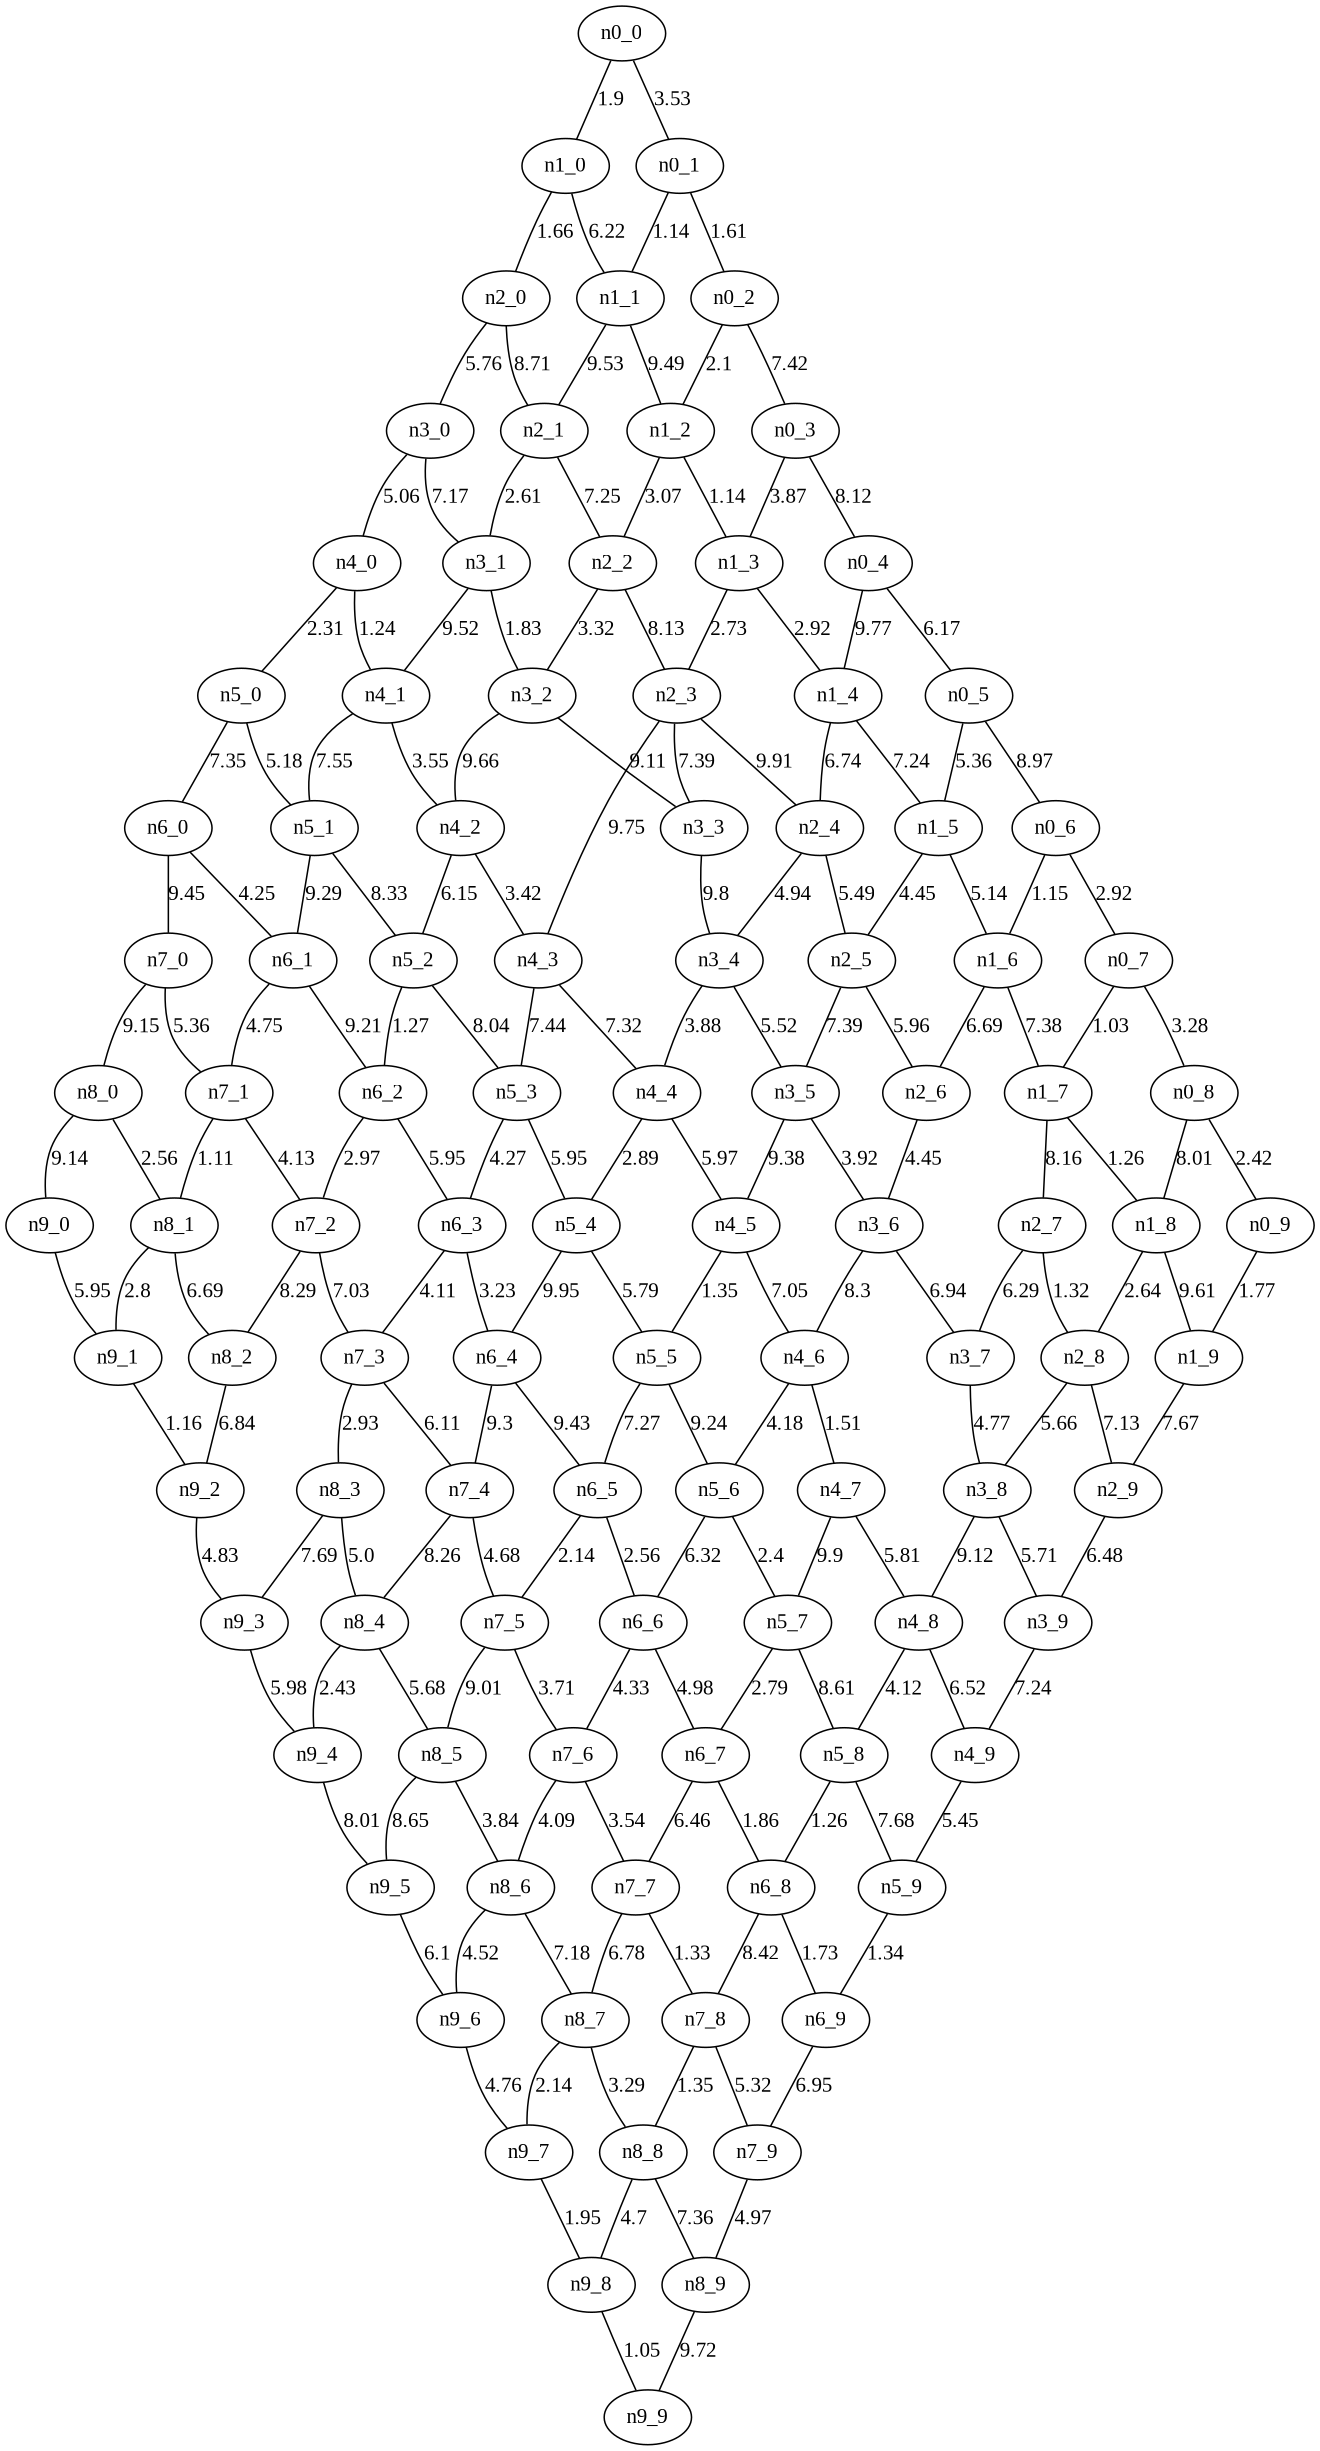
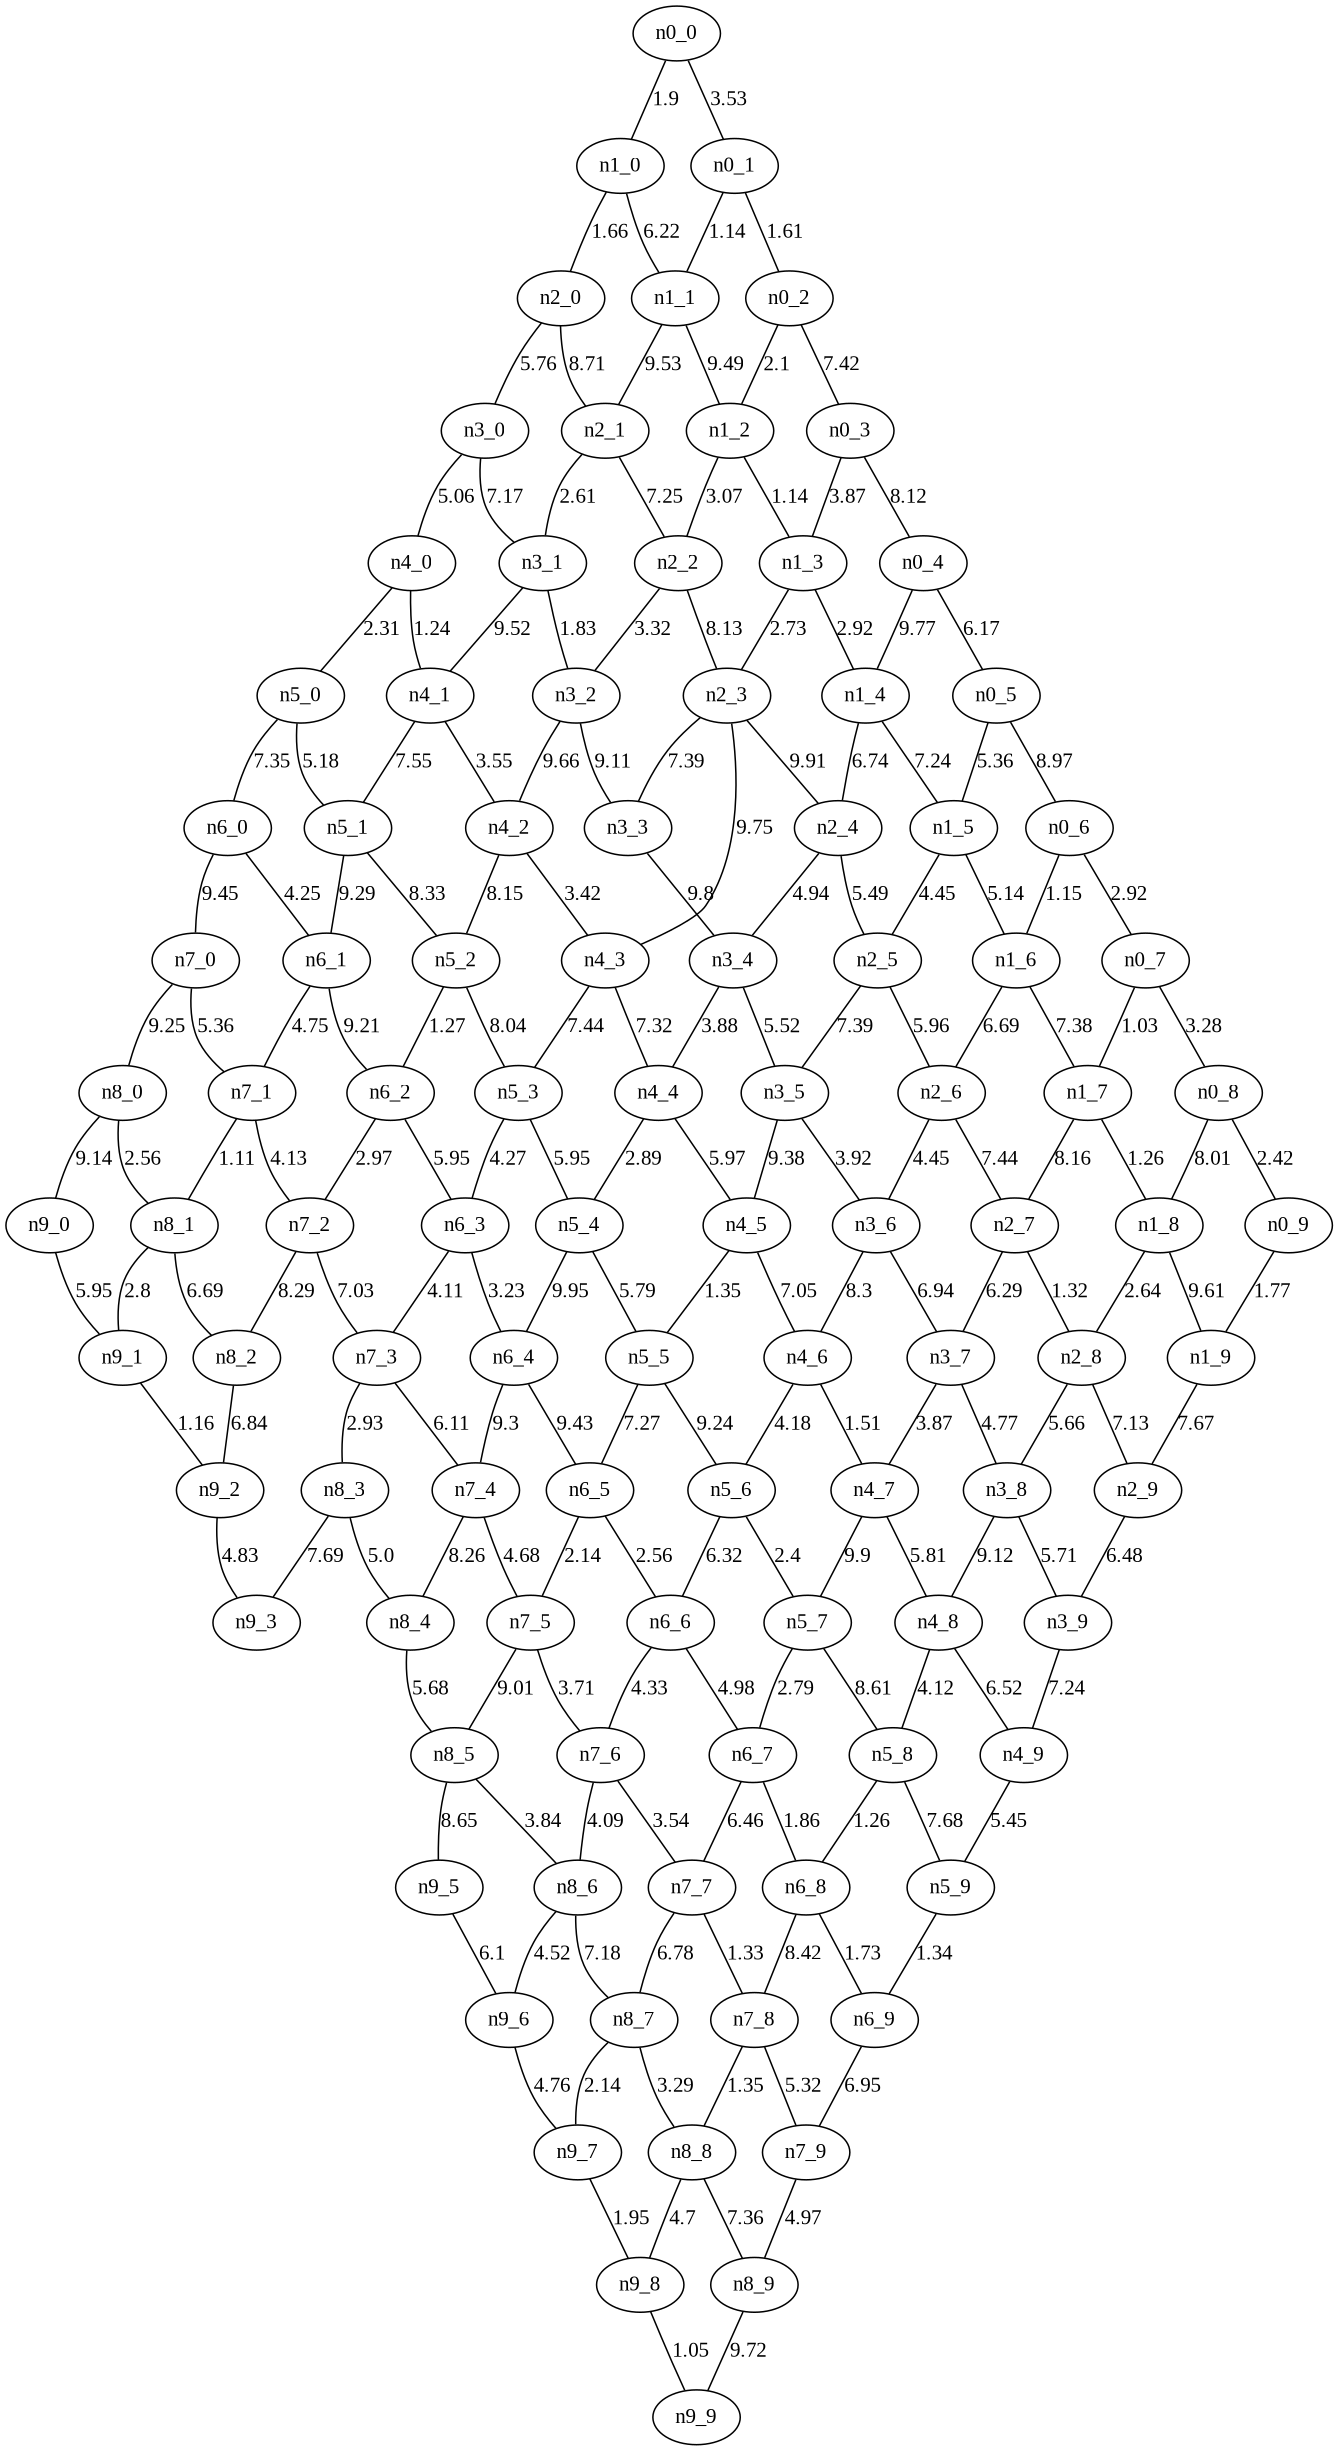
edge "n4_2" -- "n5_2": label "6.15" -> "8.15"
edge "n7_0" -- "n8_0": label "9.15" -> "9.25"
edge "n2_6" -- "n2_7": added, label "7.44"
edge "n3_7" -- "n4_7": added, label "3.87"
node "n9_4": removed
